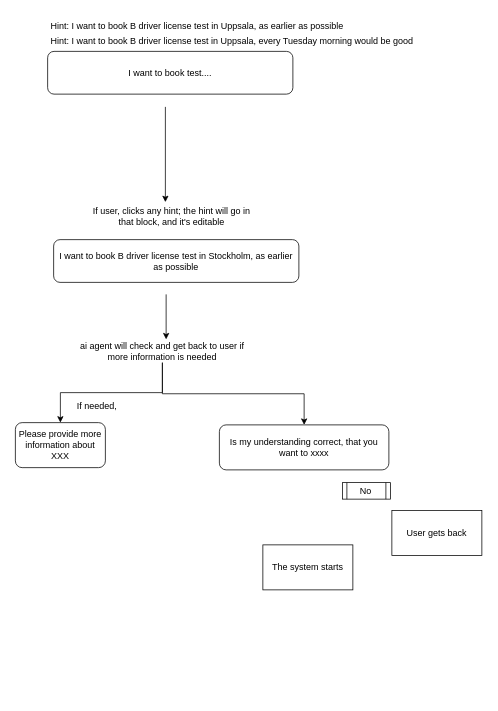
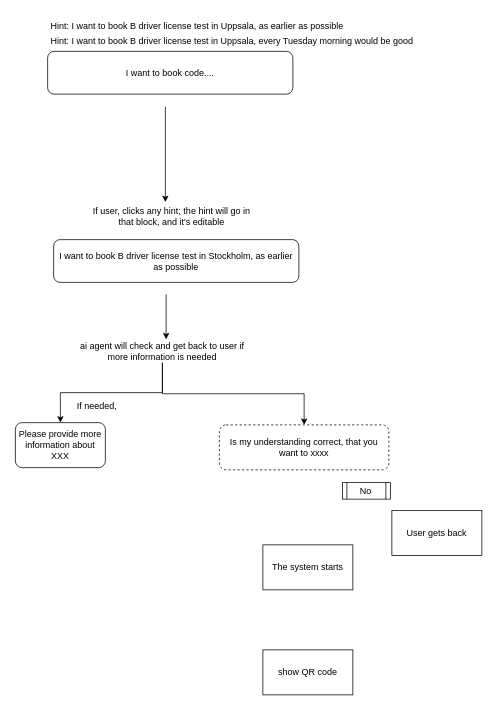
node "I want to book test....": label "I want to book test...." -> "I want to book code...."
node "Is my understanding correct, that you want to xxxx": style solid -> dashed
node "show QR code": added
